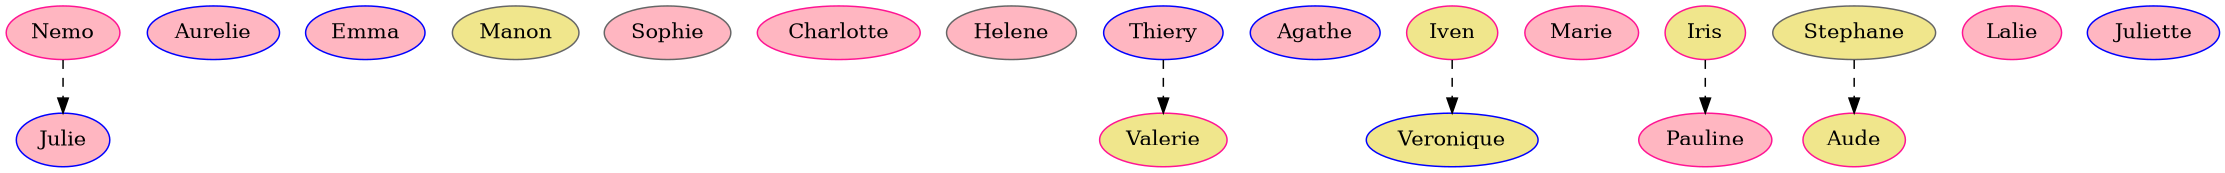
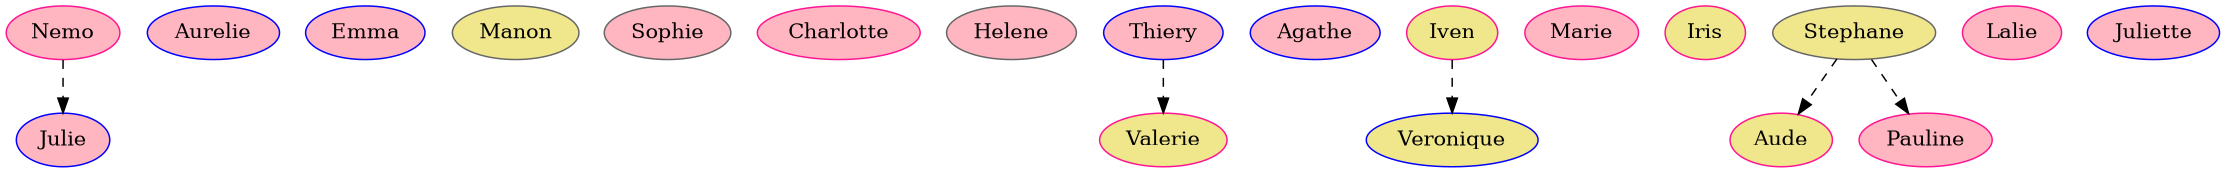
edge "Iris" -> "Pauline": now "Stephane" -> "Pauline"
